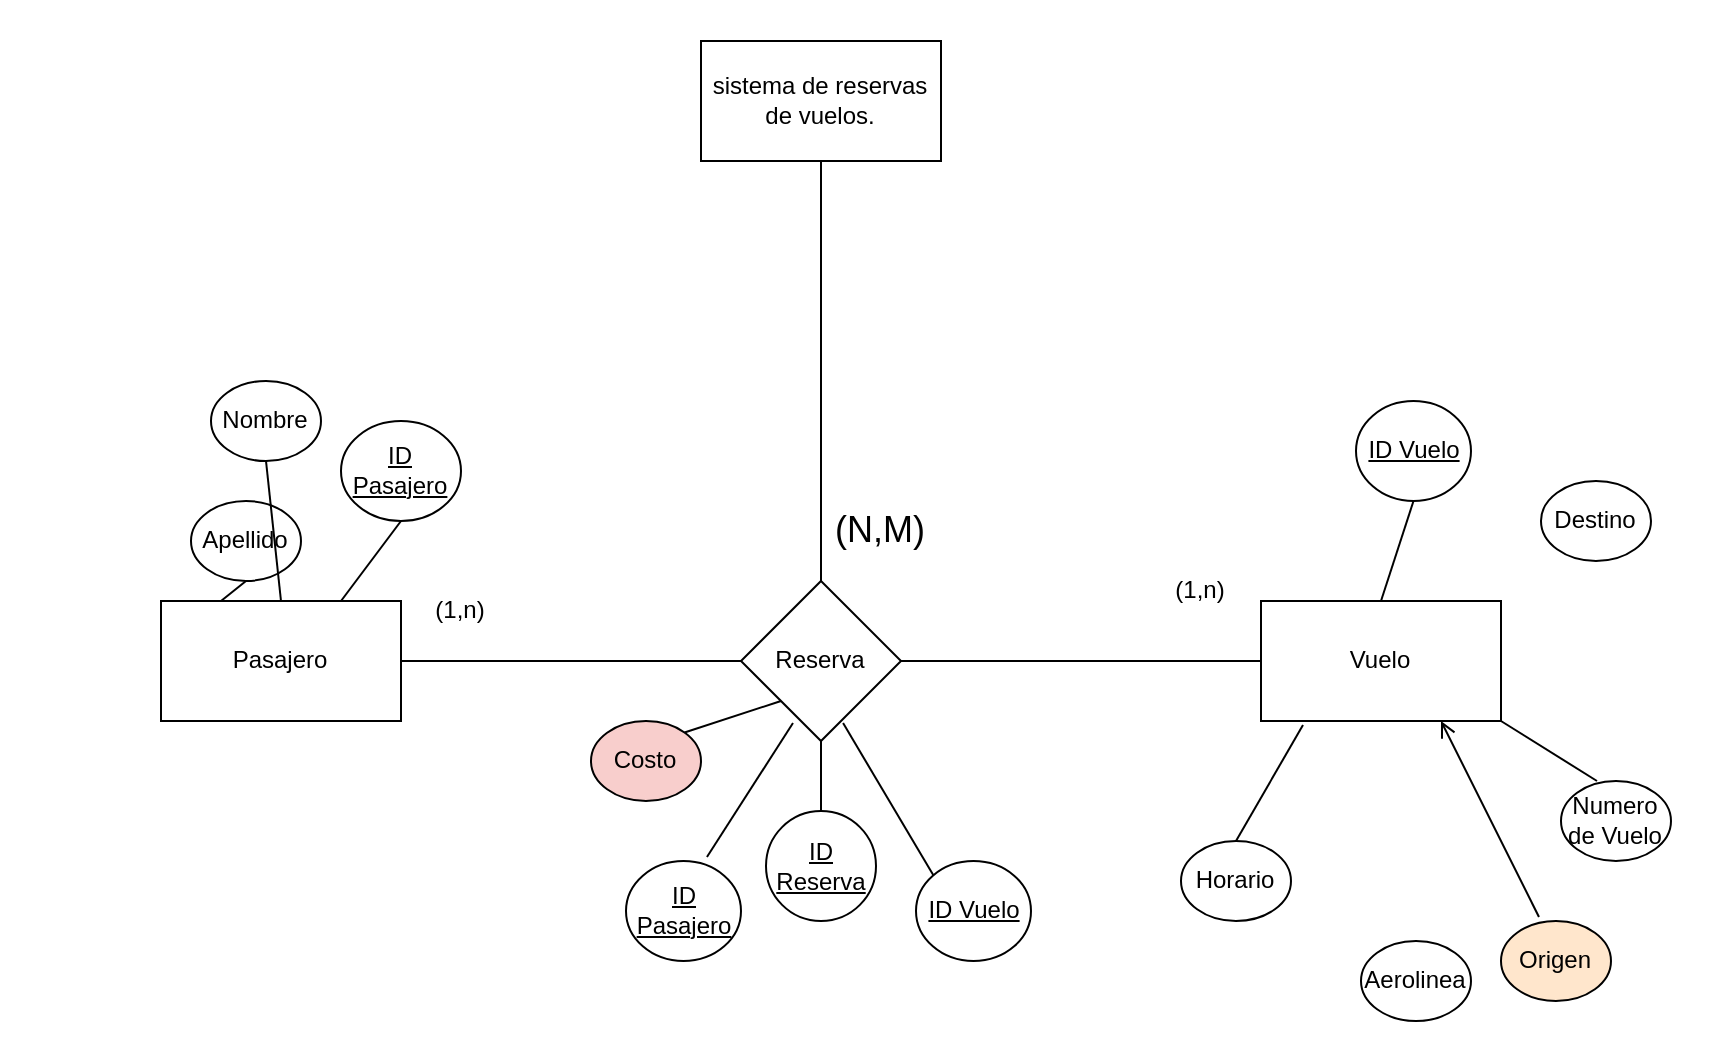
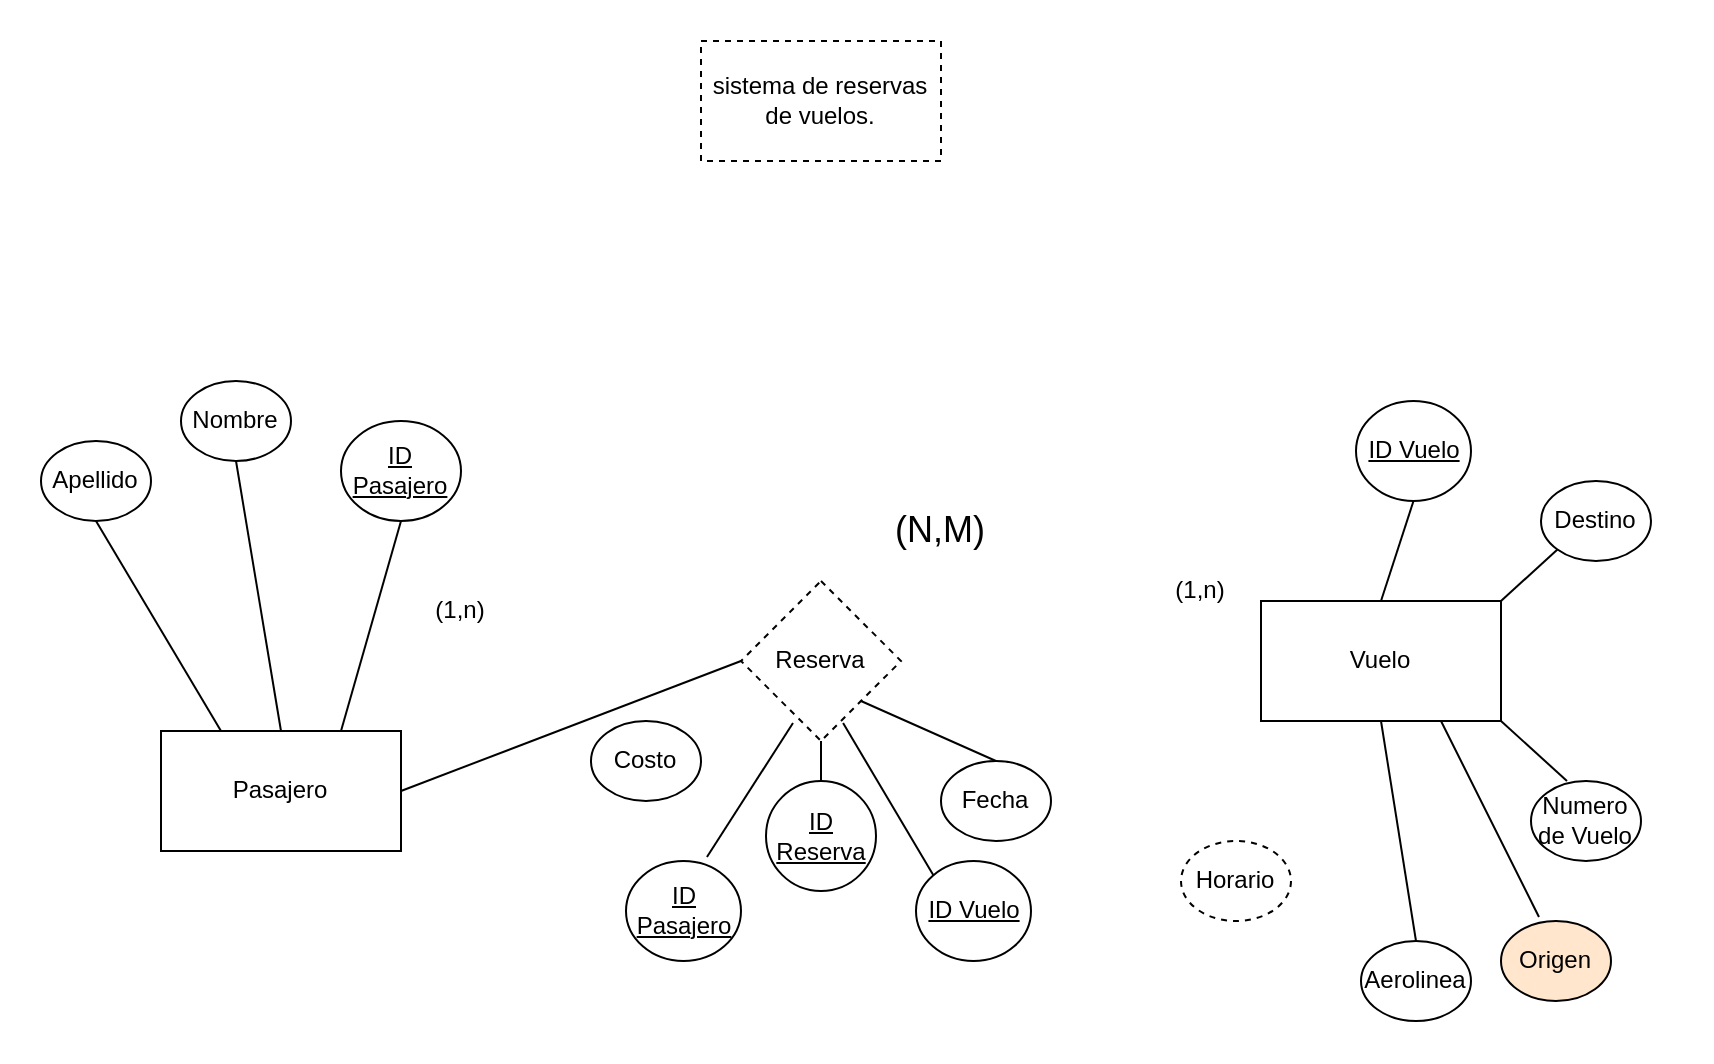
node "sistema de reservas de vuelos.": style solid -> dashed
edge "sistema de reservas de vuelos." -- "Reserva": removed
node "Nombre": moved (266, 421) -> (236, 421)
node "(N,M)": moved (881, 531) -> (941, 531)
node "Apellido": moved (246, 541) -> (96, 481)
edge "Destino" -- "Vuelo": added
node "Pasajero": moved (281, 661) -> (281, 791)
node "Reserva": style solid -> dashed
edge "Reserva" -- "Vuelo": removed
edge "Reserva" -- "Costo": removed
edge "Origen" -> "Vuelo": arrowhead open -> none
edge "Reserva" -- "Fecha": added
node "Costo": fillcolor #f8cecc -> #ffffff
edge "Vuelo" -- "Horario": removed
node "Fecha": added
node "Numero de Vuelo": moved (1616, 821) -> (1586, 821)
edge "Vuelo" -- "Aerolinea": added
node "ID Reserva": moved (821, 866) -> (821, 836)
node "Horario": style solid -> dashed
